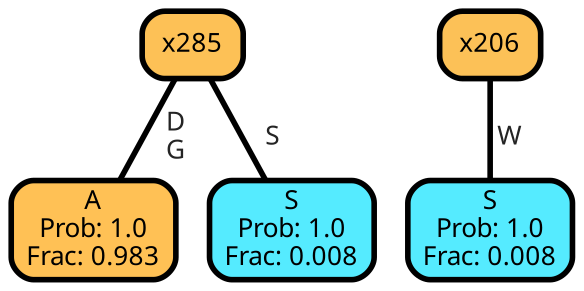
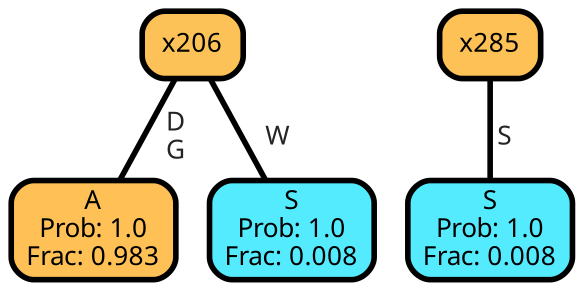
edge "x285" -- "A Prob: 1.0 Frac: 0.983": now "x206" -- "A Prob: 1.0 Frac: 0.983"
